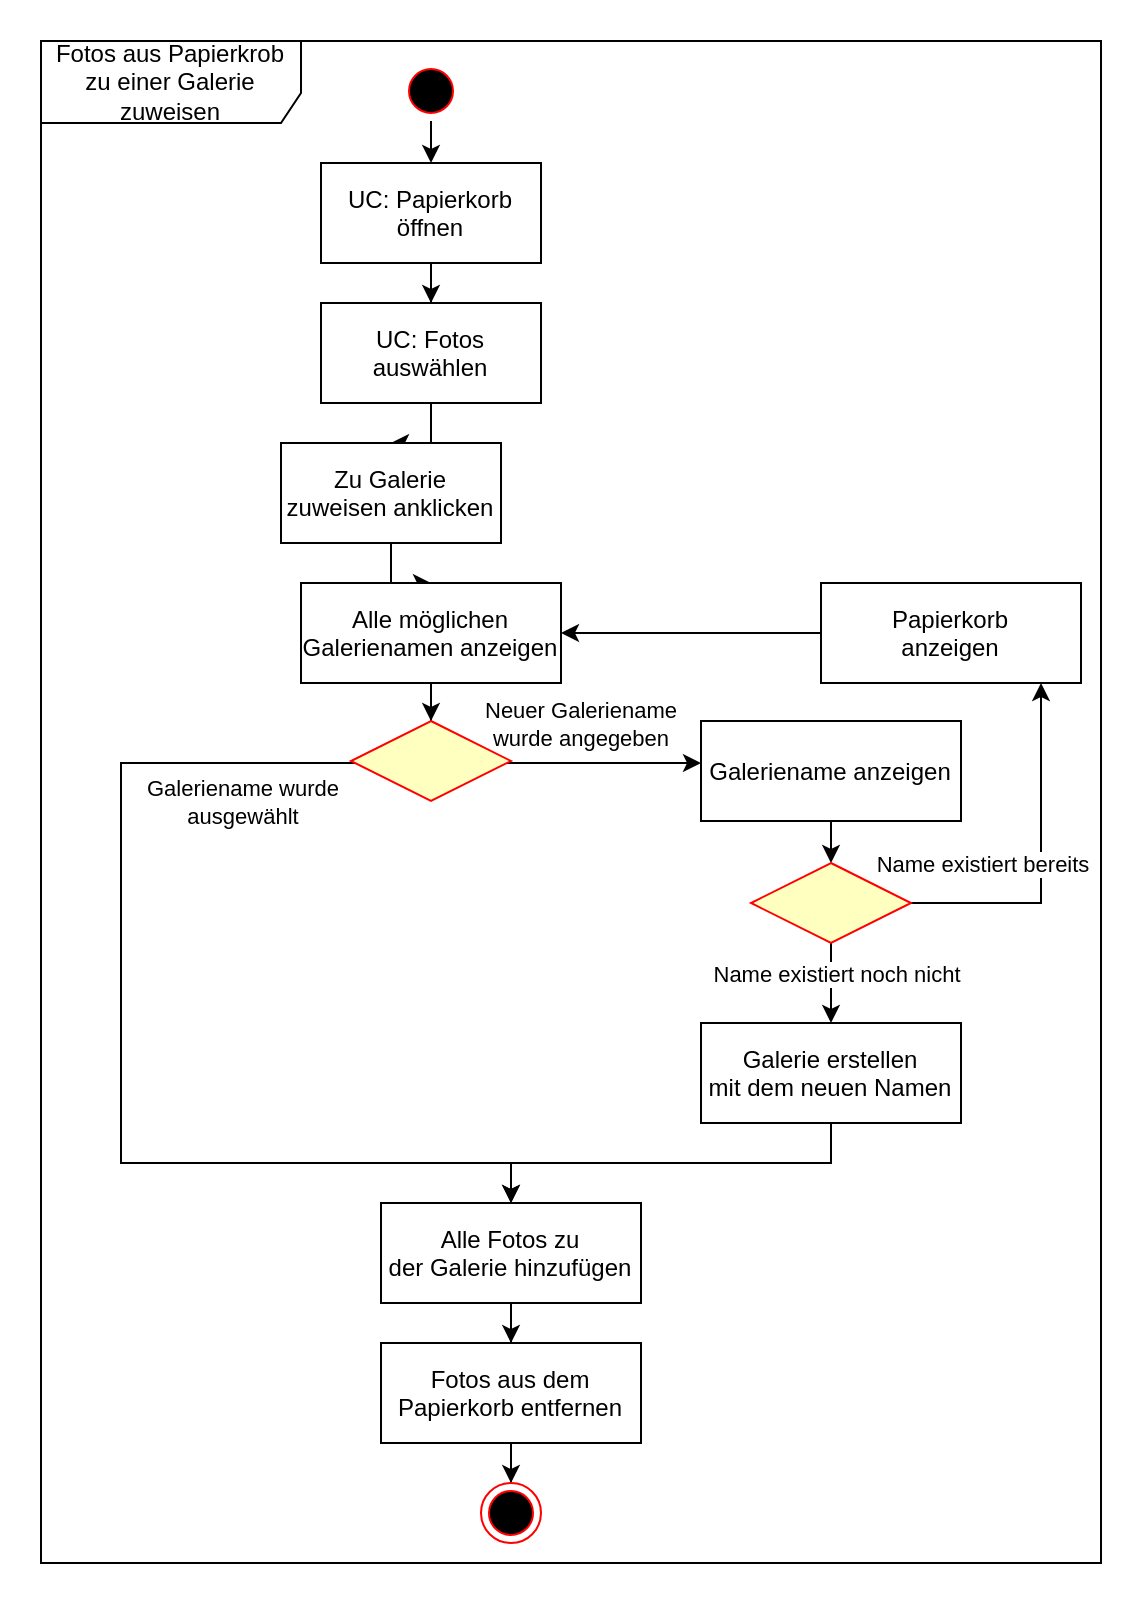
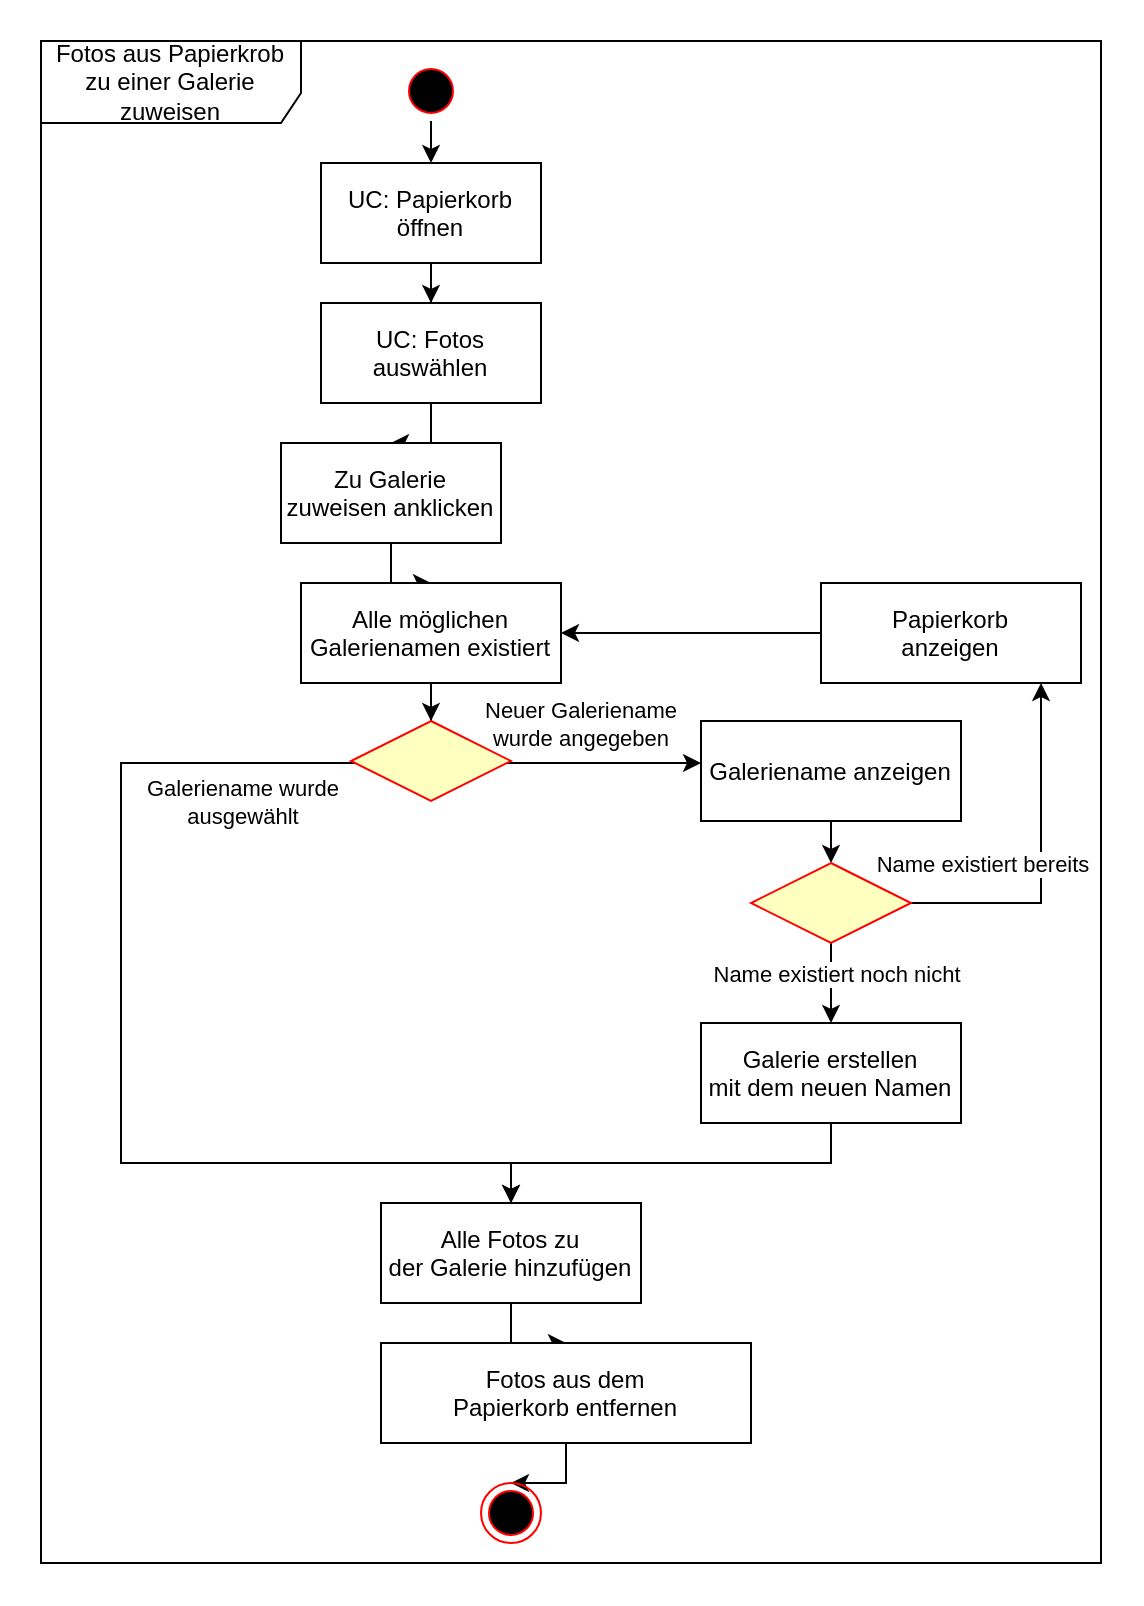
node "Alle möglichen Galerienamen anzeigen": label "Alle möglichen Galerienamen anzeigen" -> "Alle möglichen Galerienamen existiert"
node "Fotos aus dem Papierkorb entfernen": size 260x100 -> 370x100
